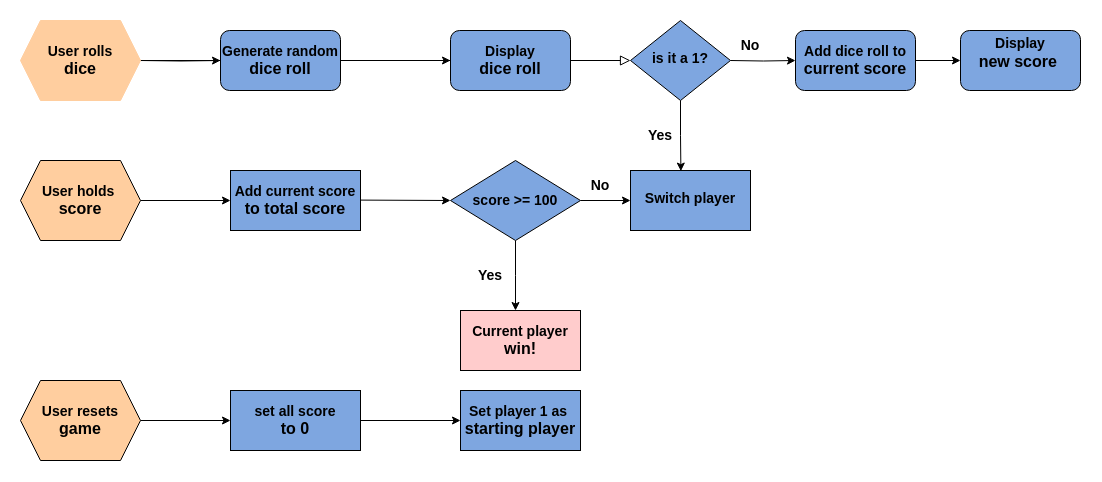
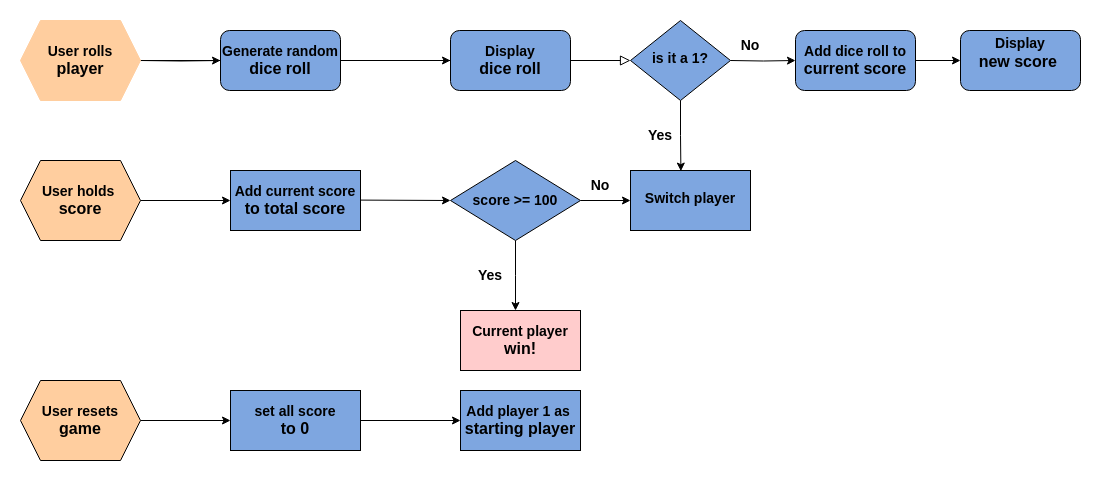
node "User rolls dice": label "User rolls dice" -> "User rolls player"
node "Set player 1 as starting player": label "Set player 1 as starting player" -> "Add player 1 as starting player"
